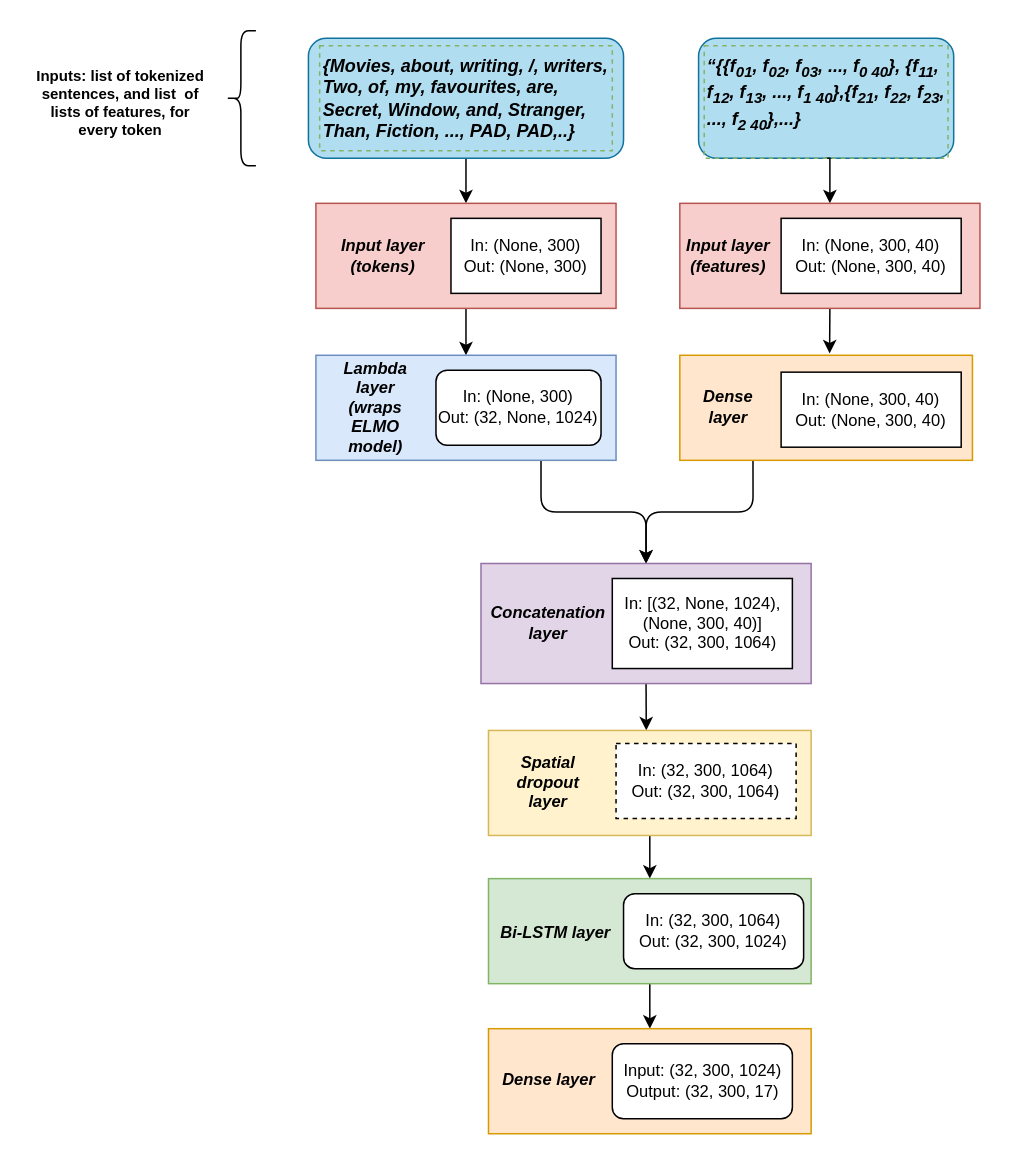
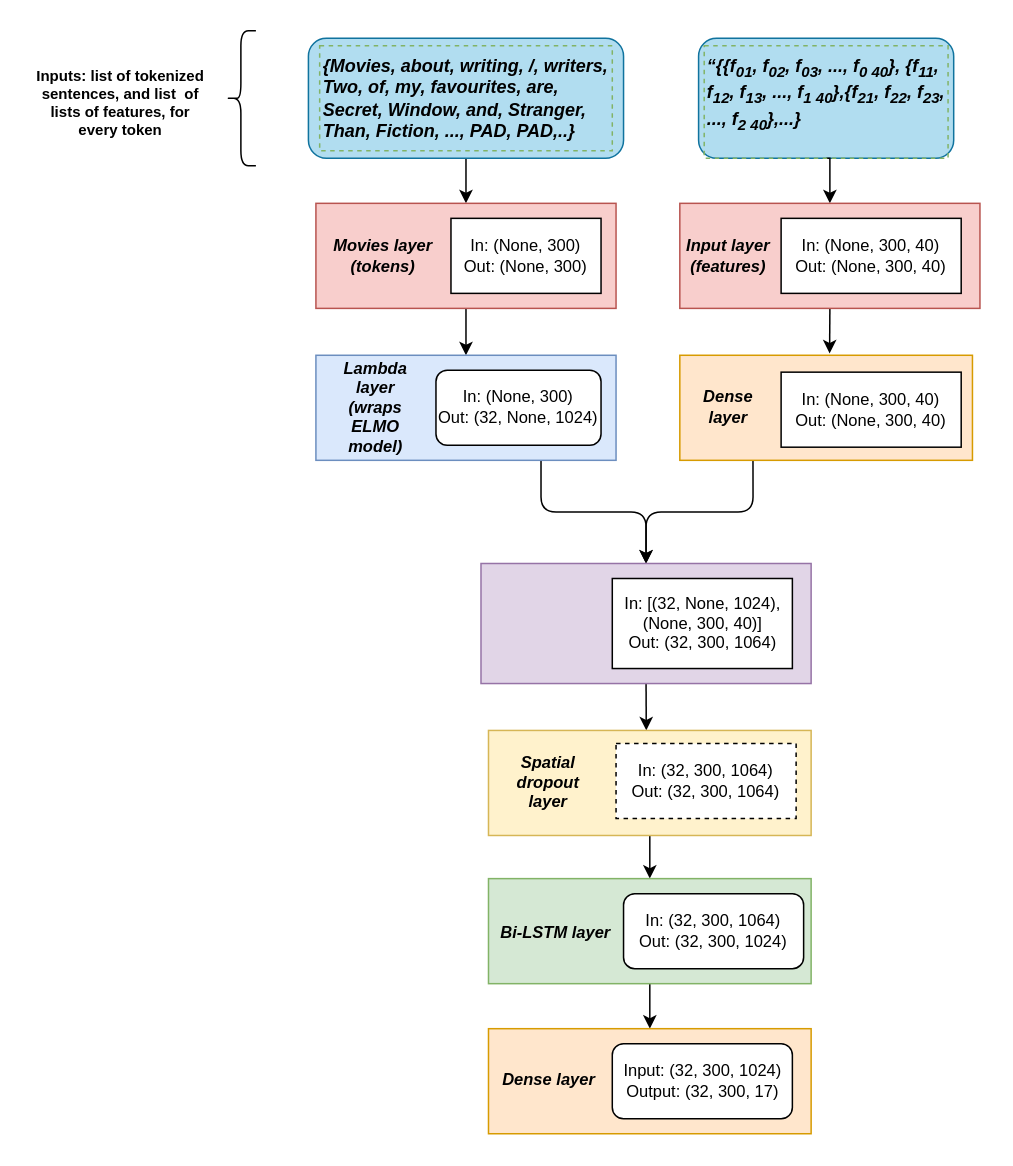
node "Input layer (tokens)": label "Input layer (tokens)" -> "Movies layer (tokens)"
node "Concatenation layer": removed
